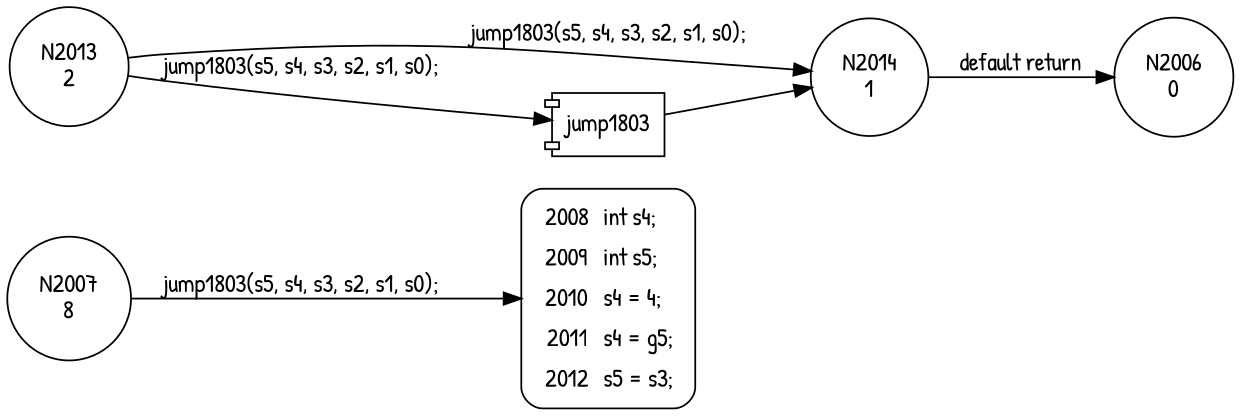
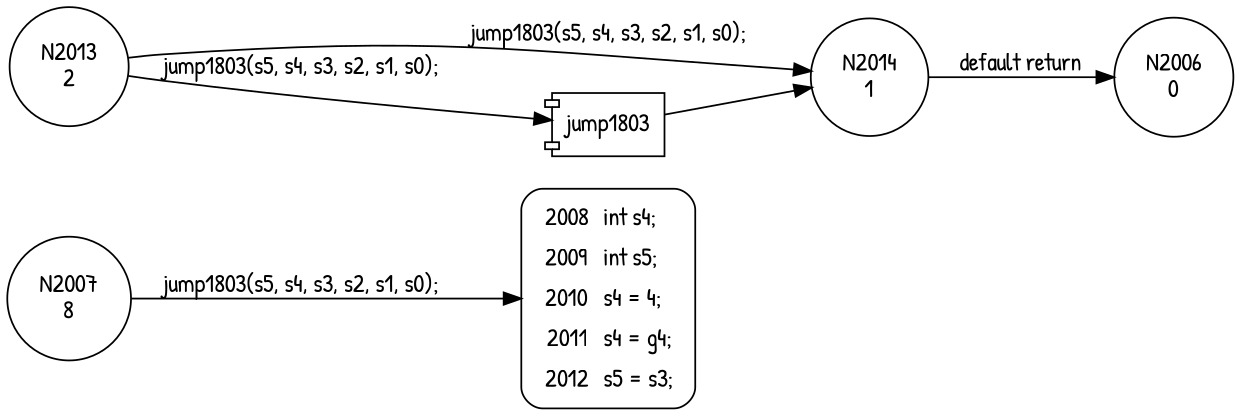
node "2008": text "s4 = g5;" -> "s4 = g4;"
